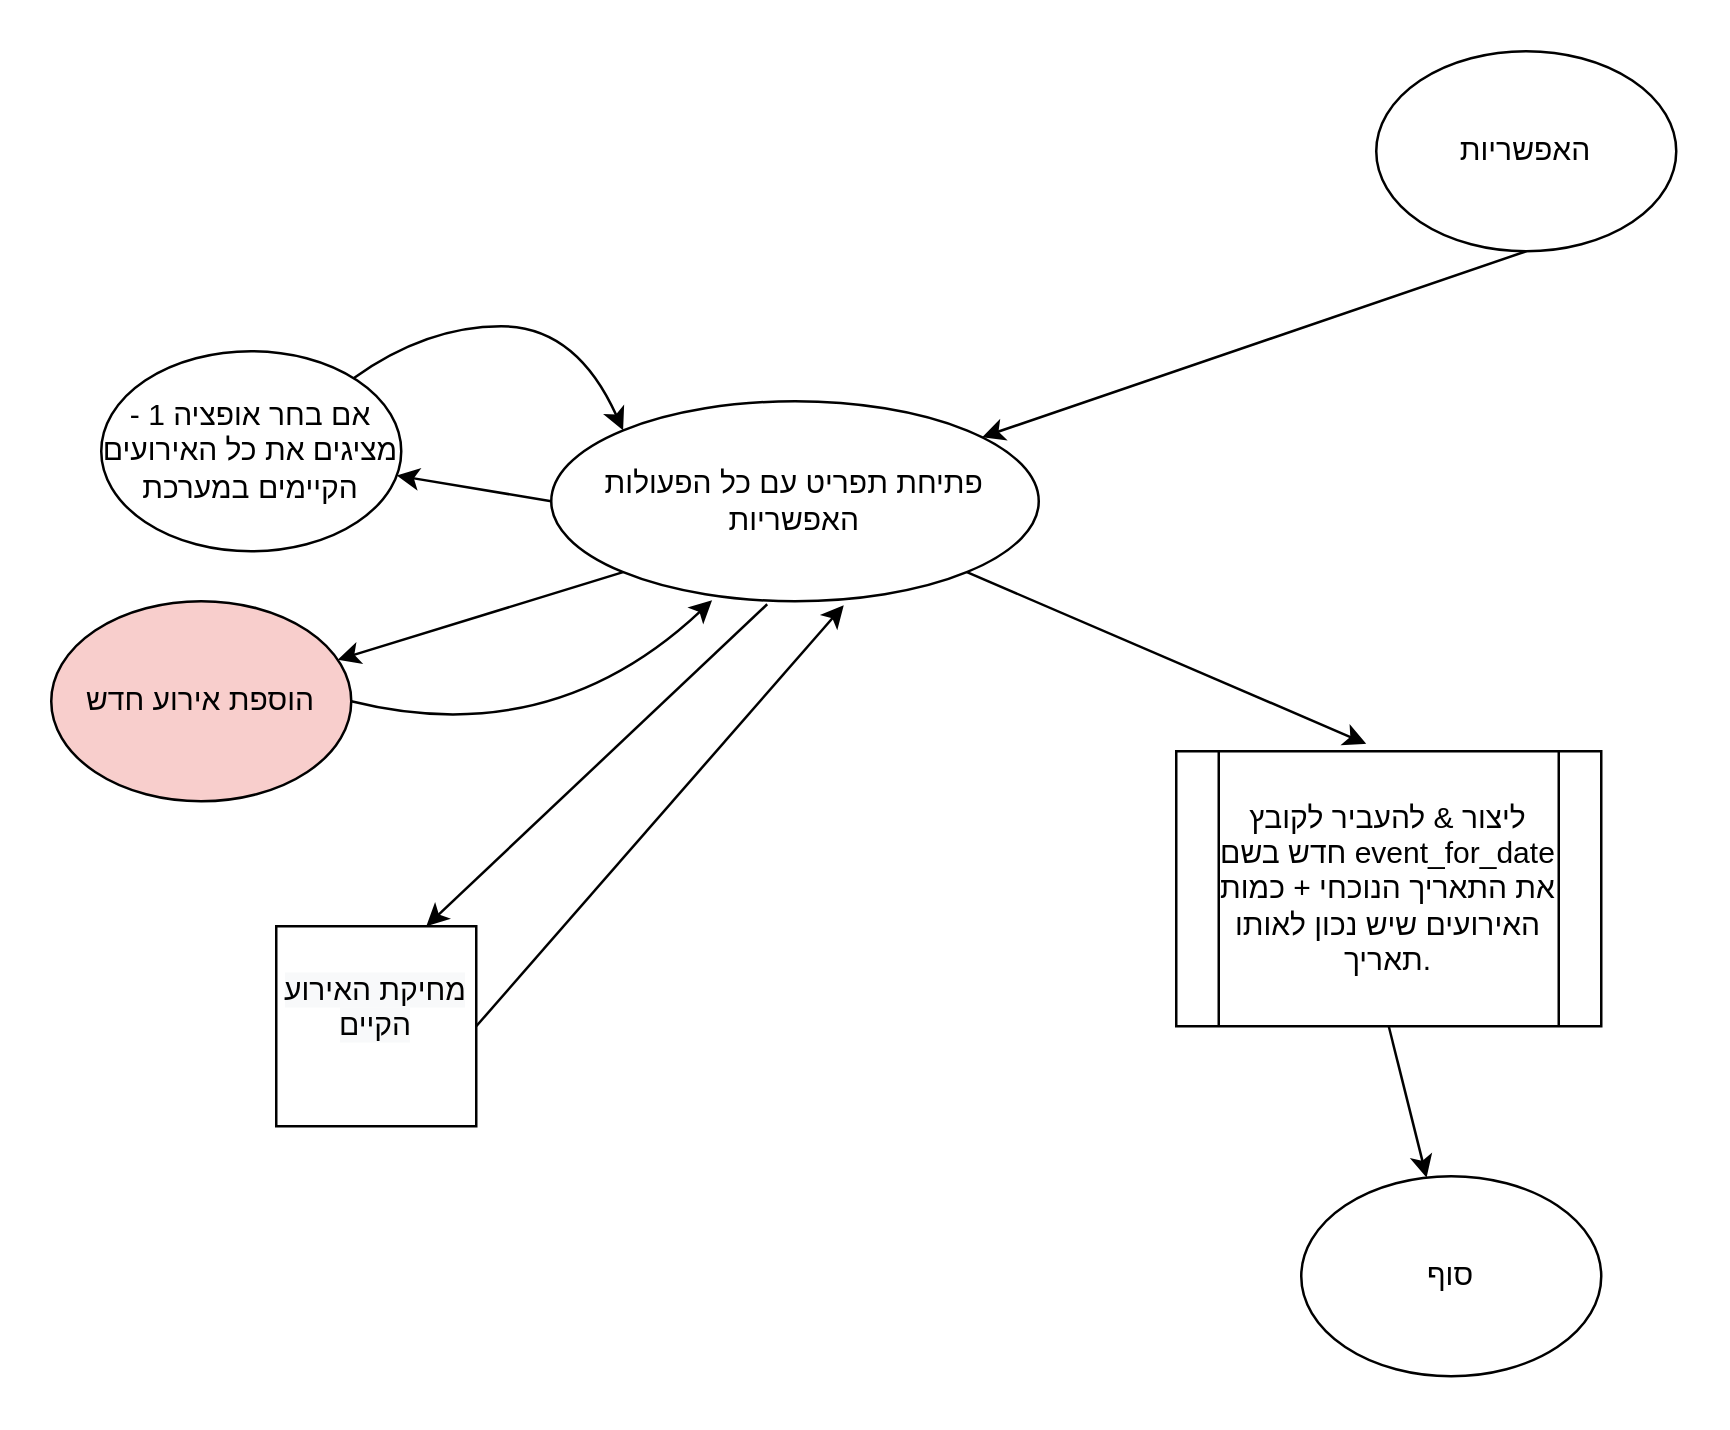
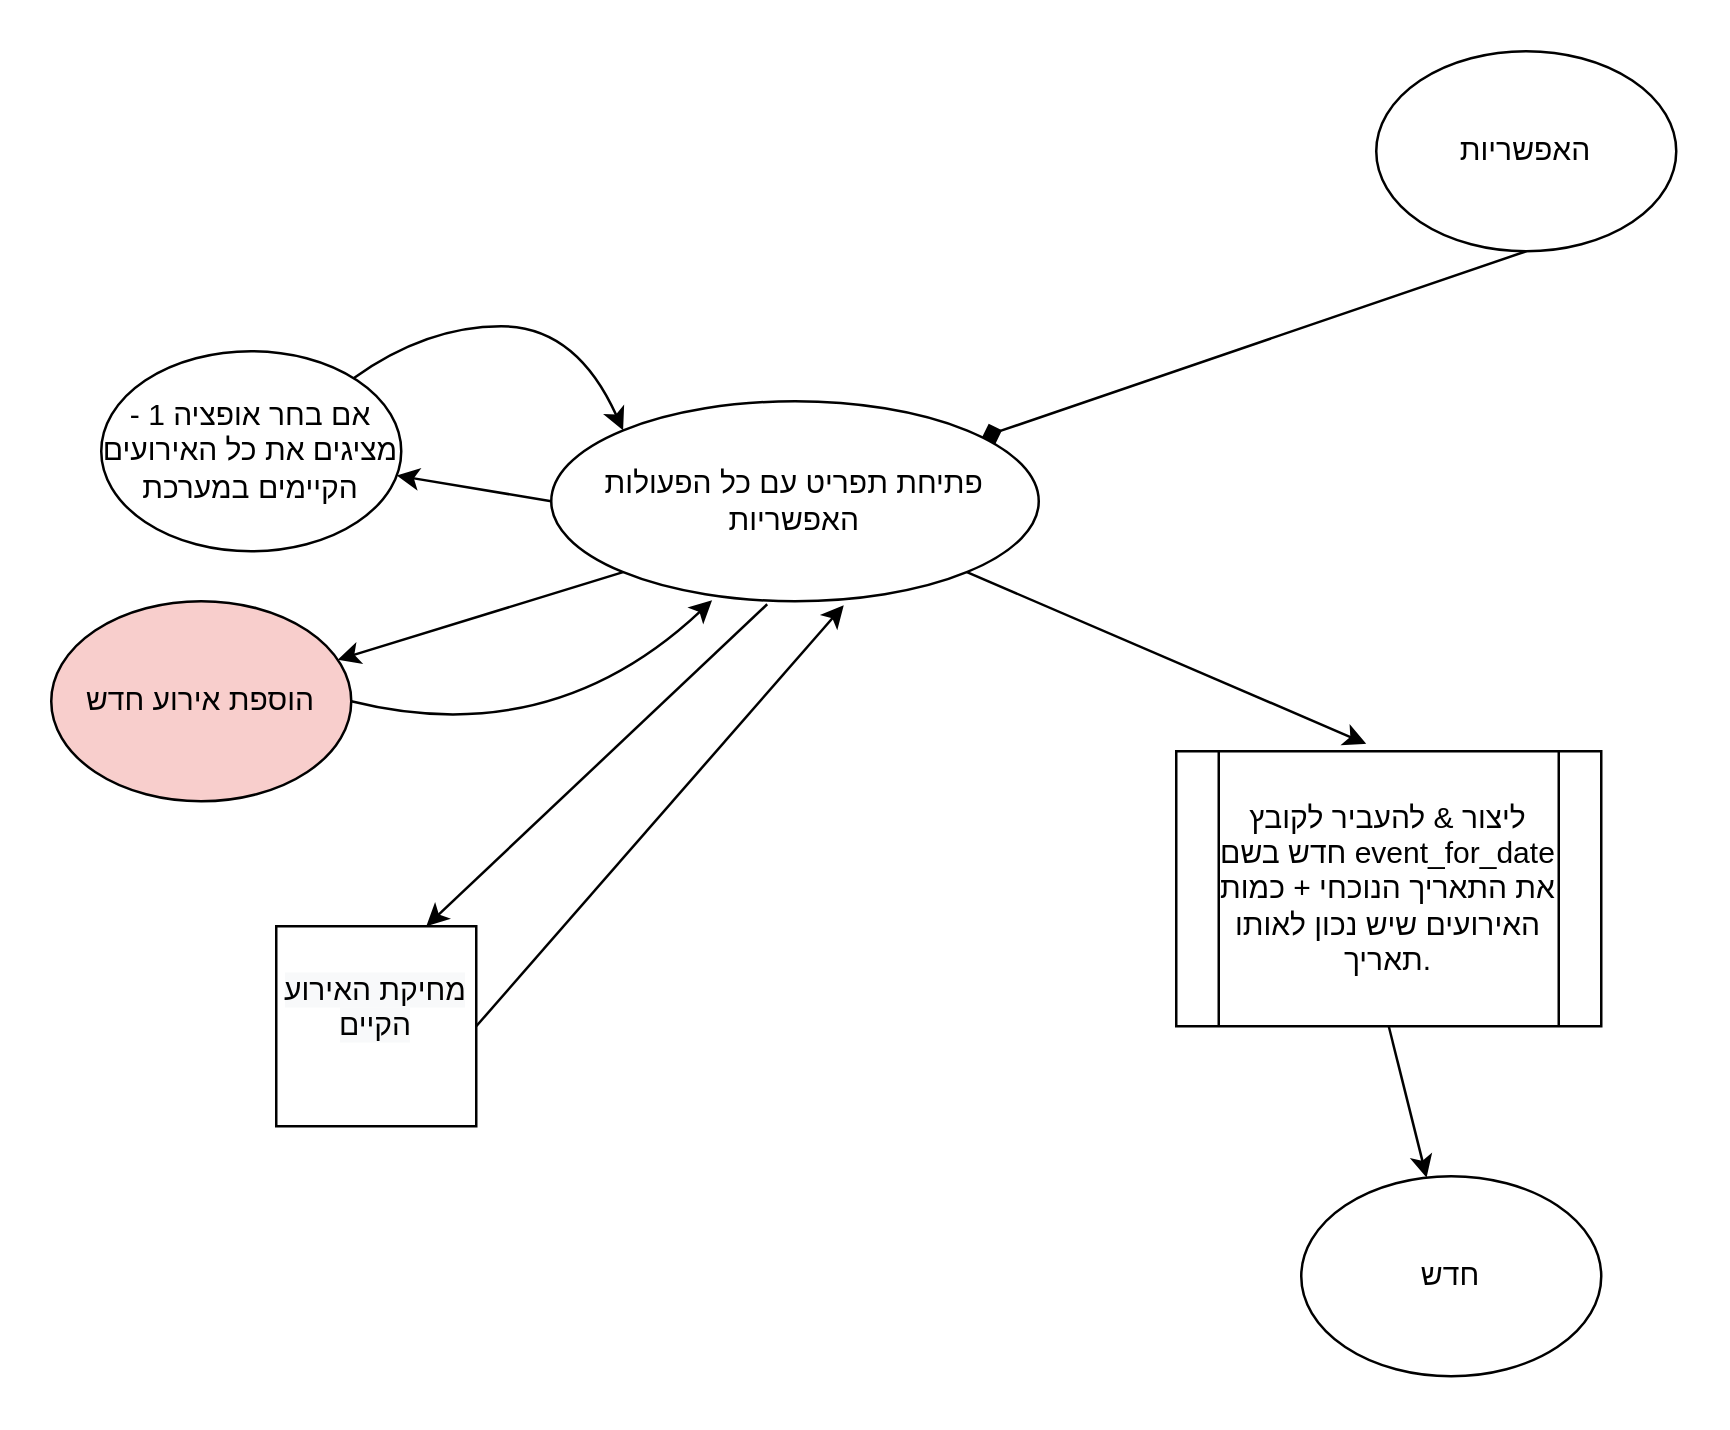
edge "האפשריות" -> "פתיחת תפריט עם כל הפעולות האפשריות": arrowhead classic -> diamond
node "סוף": label "סוף" -> "חדש"
